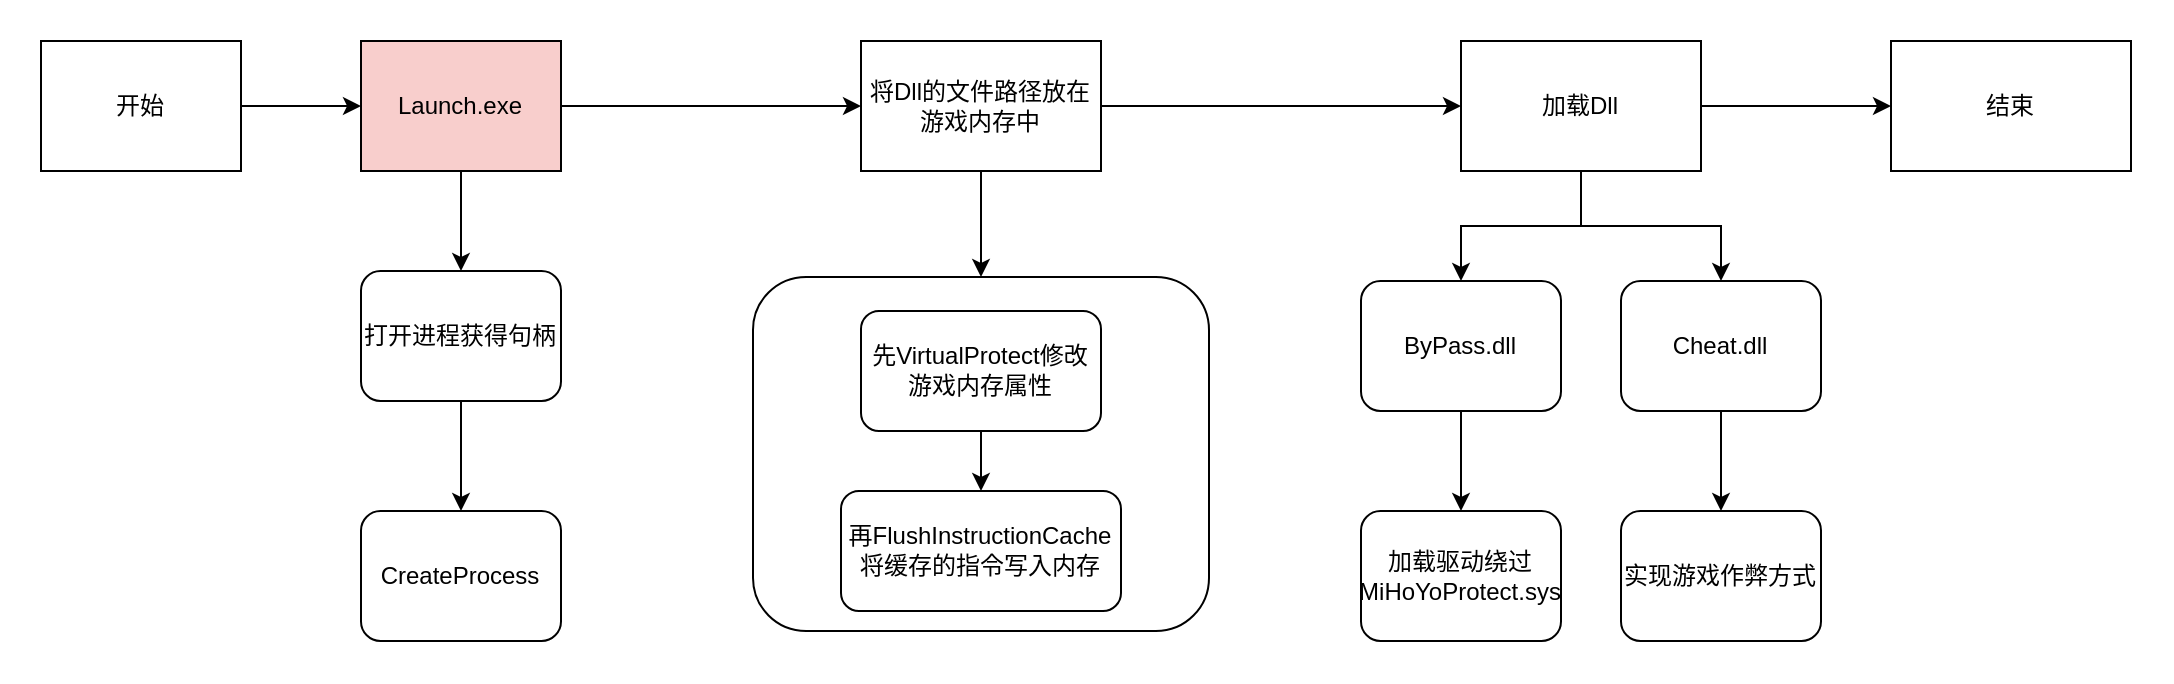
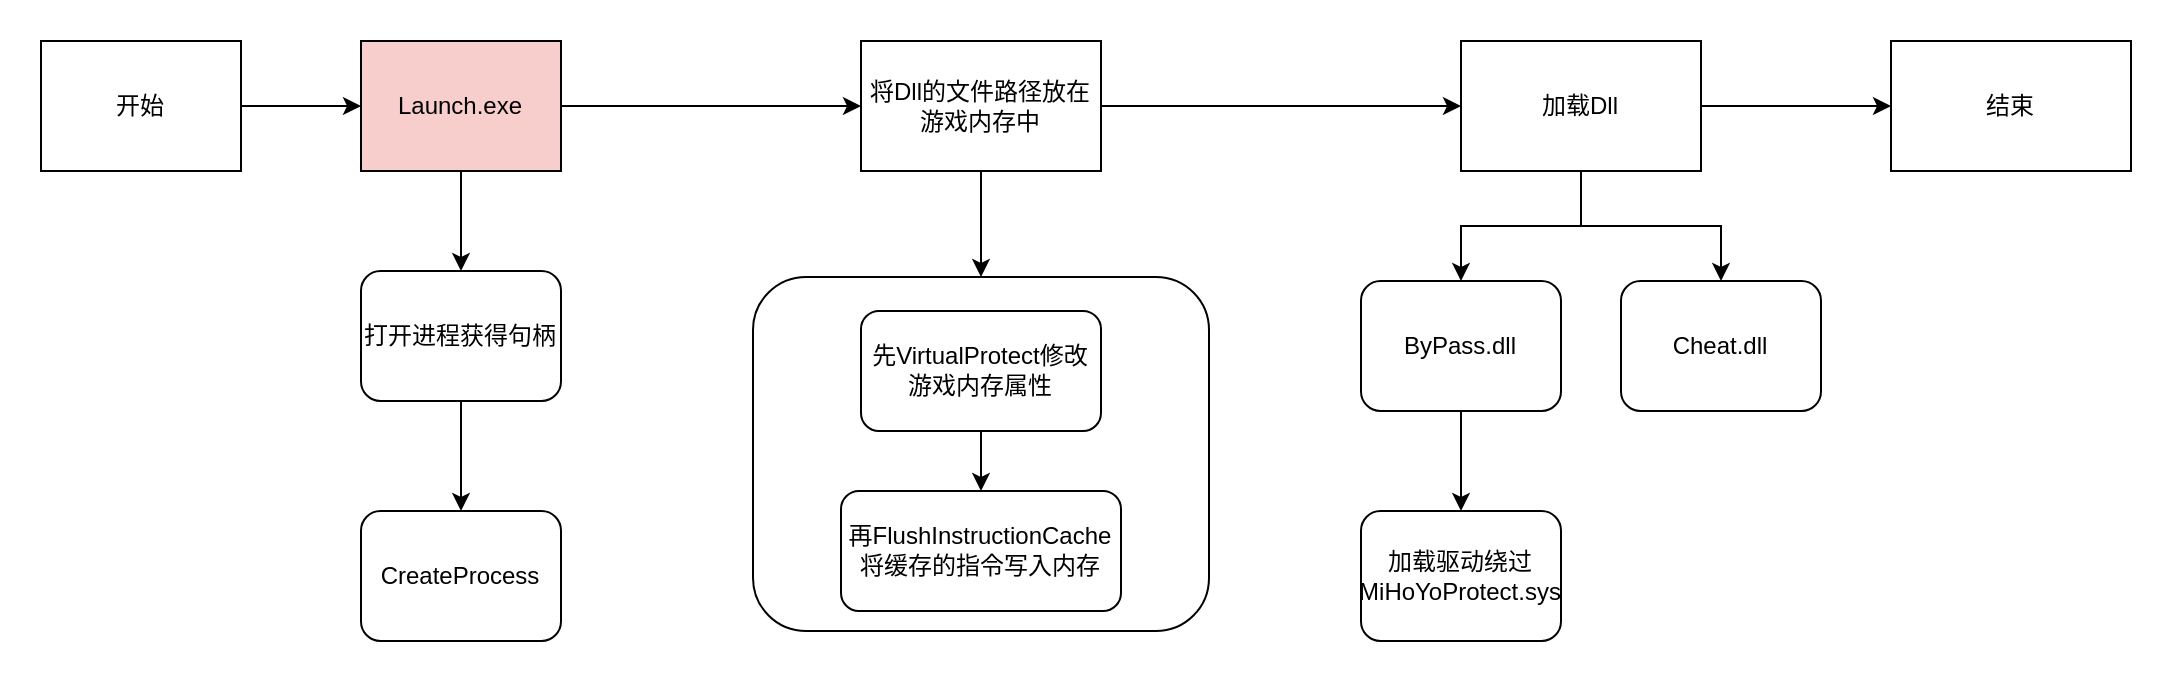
edge "Cheat.dll" -> "实现游戏作弊方式": removed
node "实现游戏作弊方式": removed
